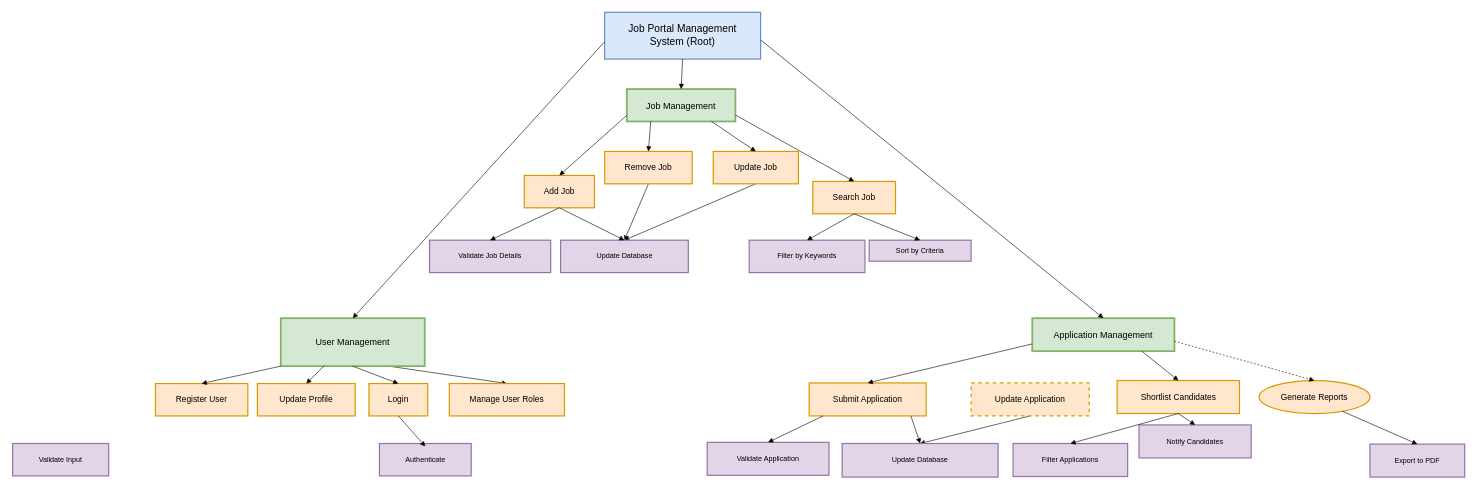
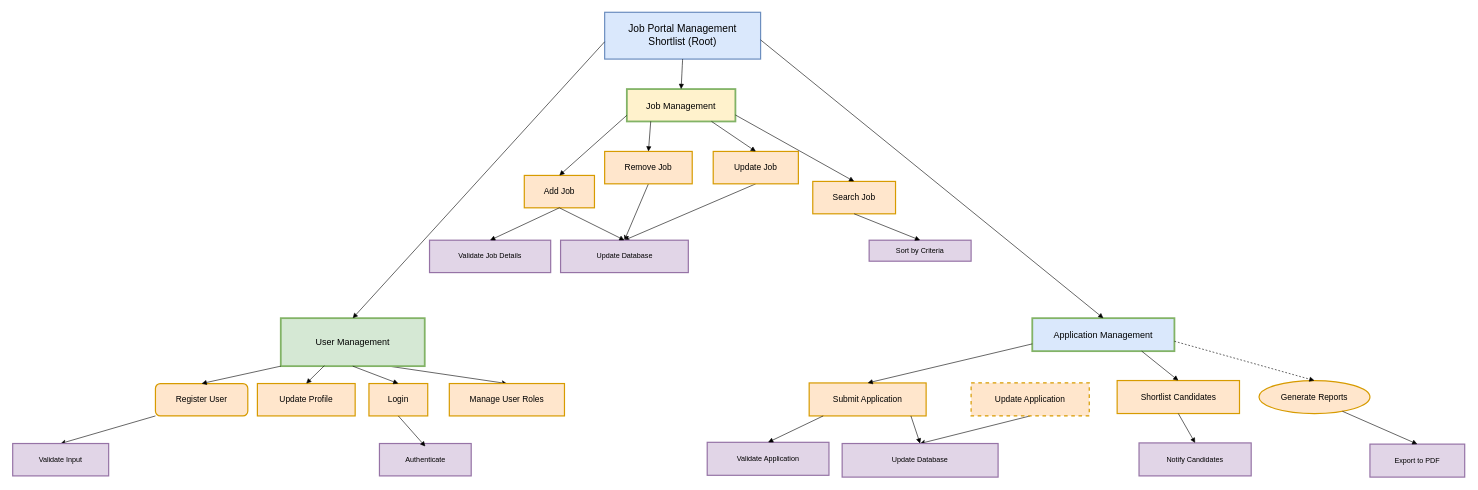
node "Job Portal Management System (Root)": label "Job Portal Management System (Root)" -> "Job Portal Management Shortlist (Root)"
node "Job Management": fillcolor #d5e8d4 -> #fff2cc
edge "Search Job" -> "Filter by Keywords": removed
node "Filter by Keywords": removed
node "Application Management": fillcolor #d5e8d4 -> #dae8fc
node "Register User": shape rectangle -> rounded rectangle
edge "Shortlist Candidates" -> "Filter Applications": removed
edge "Register User" -> "Validate Input": added
node "Notify Candidates": moved (1195, 442) -> (1195, 460)
node "Filter Applications": removed
